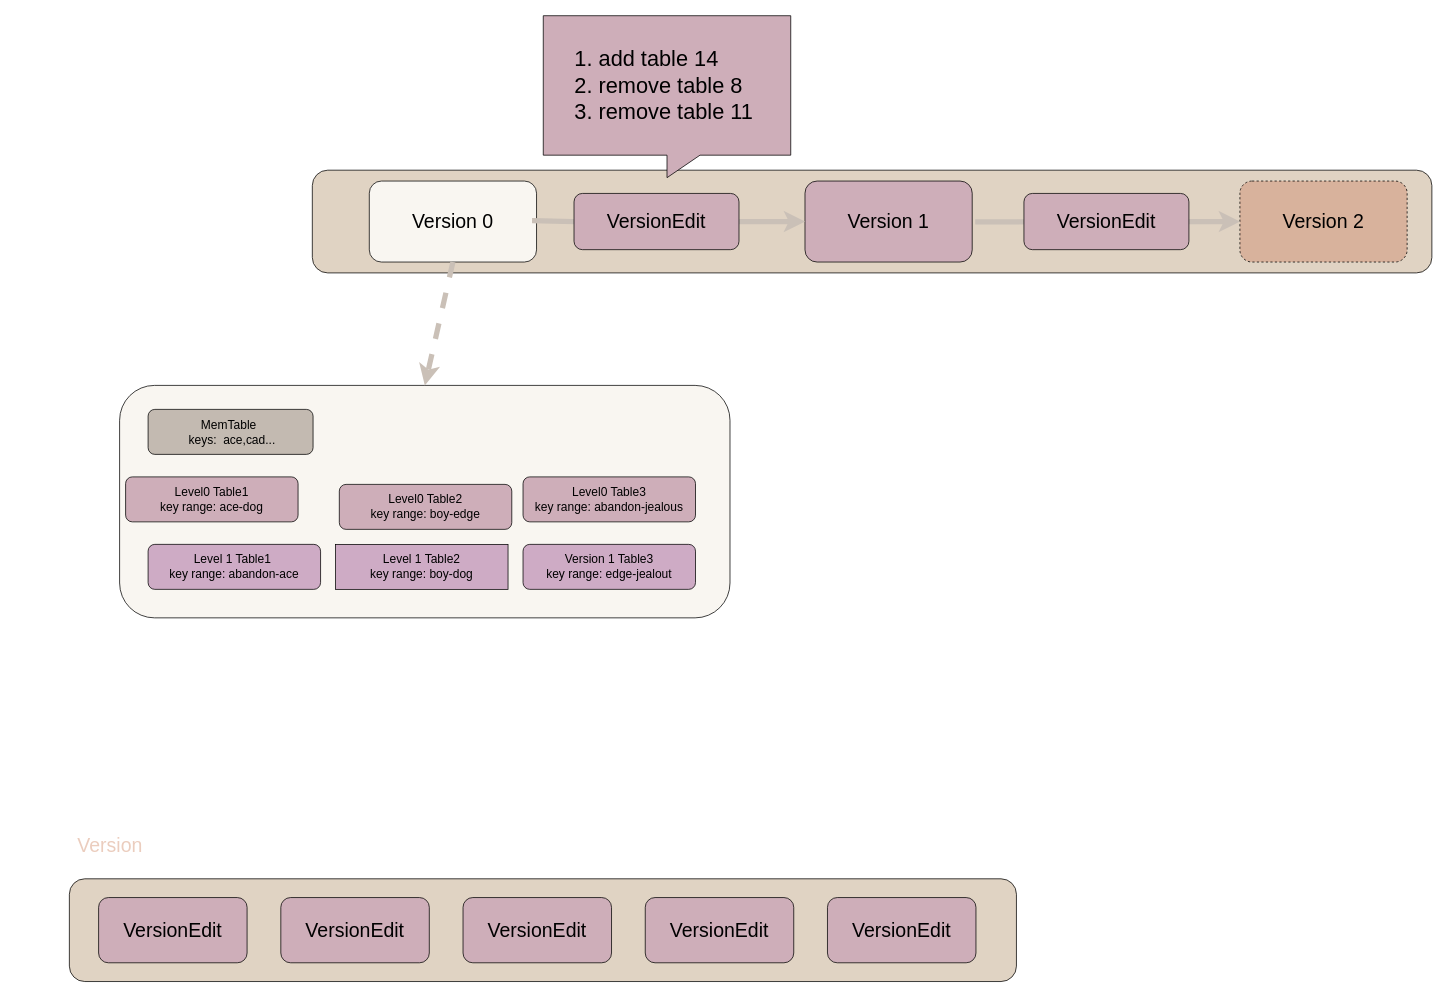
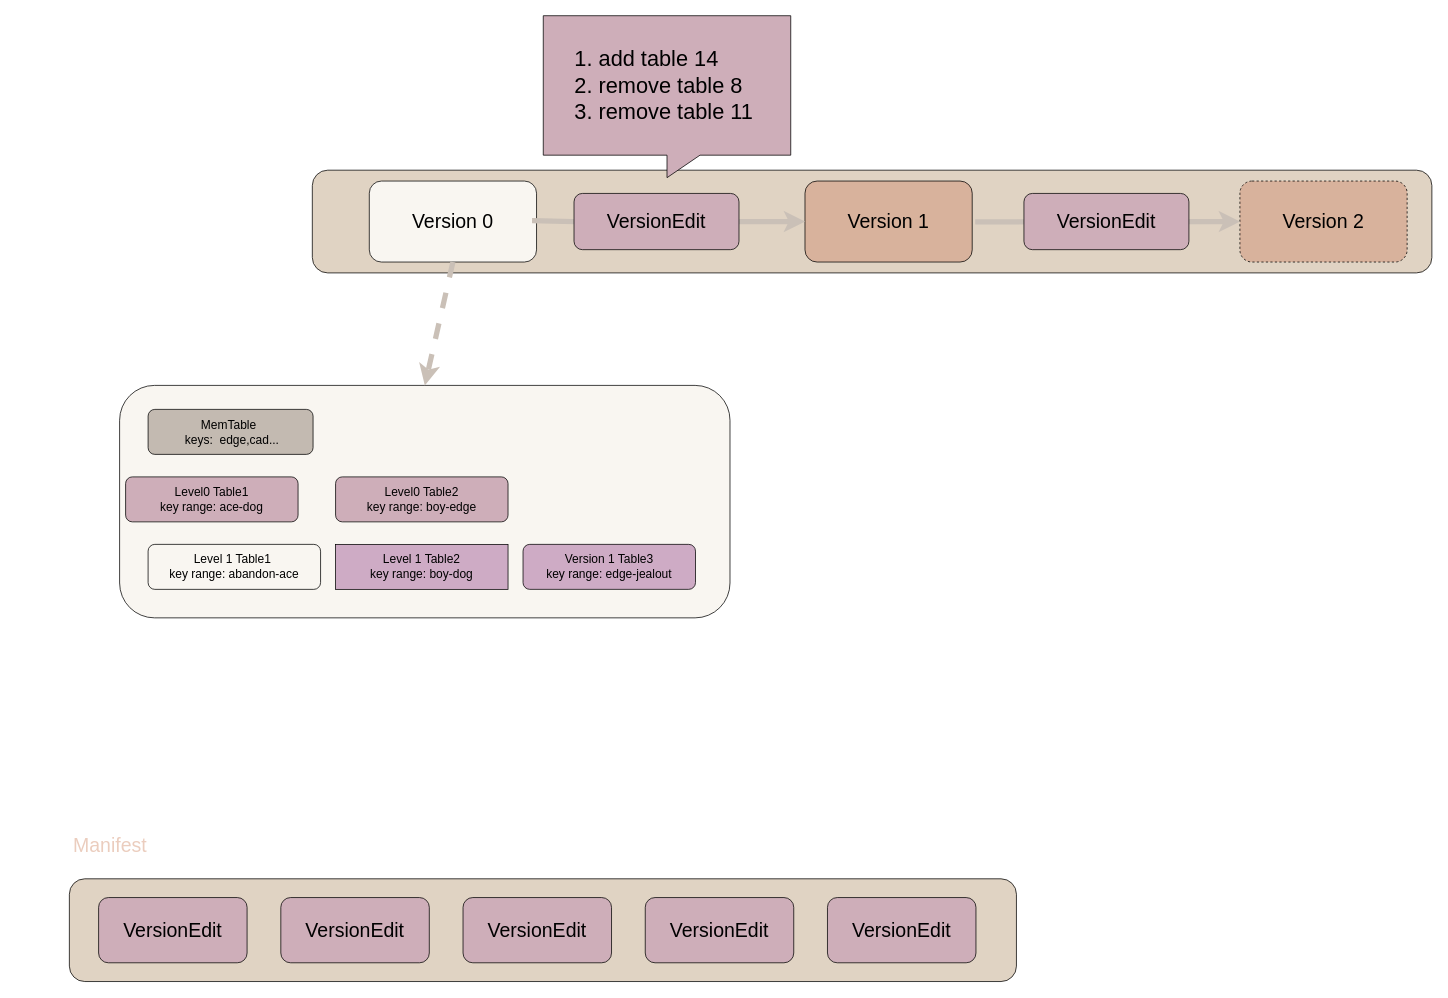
node "Version 1": fillcolor #ceaeb9 -> #d8b29c
node "MemTable keys: ace,cad...": label "MemTable keys: ace,cad..." -> "MemTable keys: edge,cad..."
node "Level0 Table3 key range: abandon-jealous": removed
node "Level0 Table2 key range: boy-edge": moved (426, 507) -> (422, 499)
node "Level 1 Table1 key range: abandon-ace": fillcolor #ceabc5 -> #f9f6f1
node "Version": label "Version" -> "Manifest"
